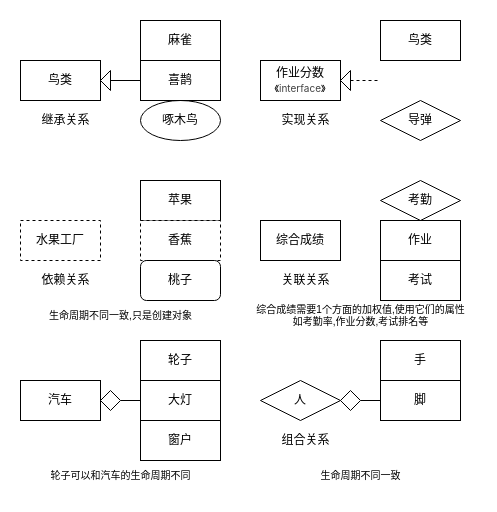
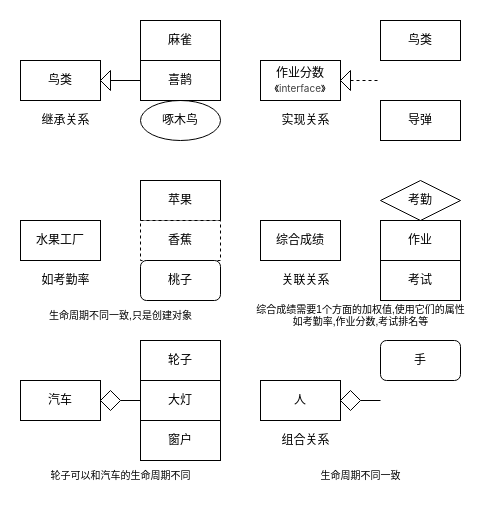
node "导弹": shape diamond -> rectangle
node "水果工厂": style dashed -> solid
node "依赖关系": label "依赖关系" -> "如考勤率"
node "手": shape rectangle -> rounded rectangle
node "人": shape diamond -> rectangle
node "脚": removed
